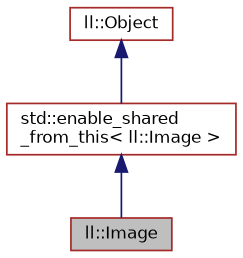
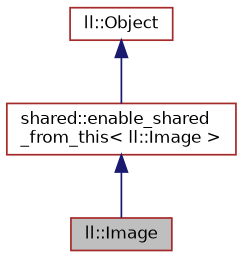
node "std::enable_shared _from_this< ll::Image >": label "std::enable_shared _from_this< ll::Image >" -> "shared::enable_shared _from_this< ll::Image >"
